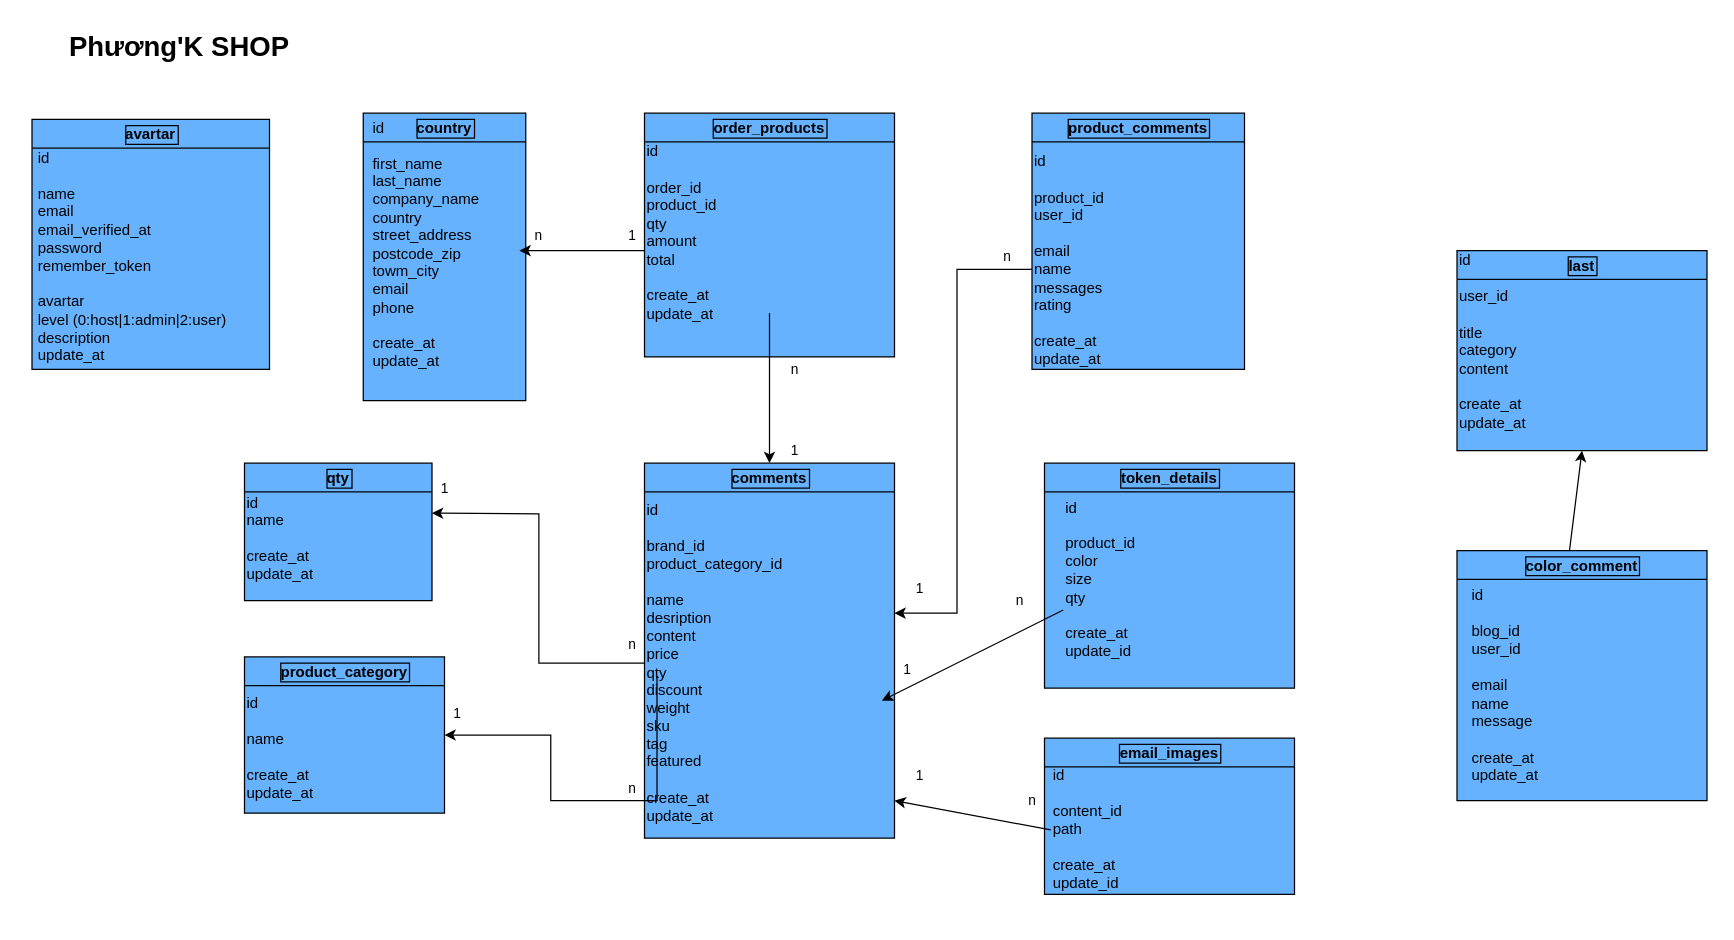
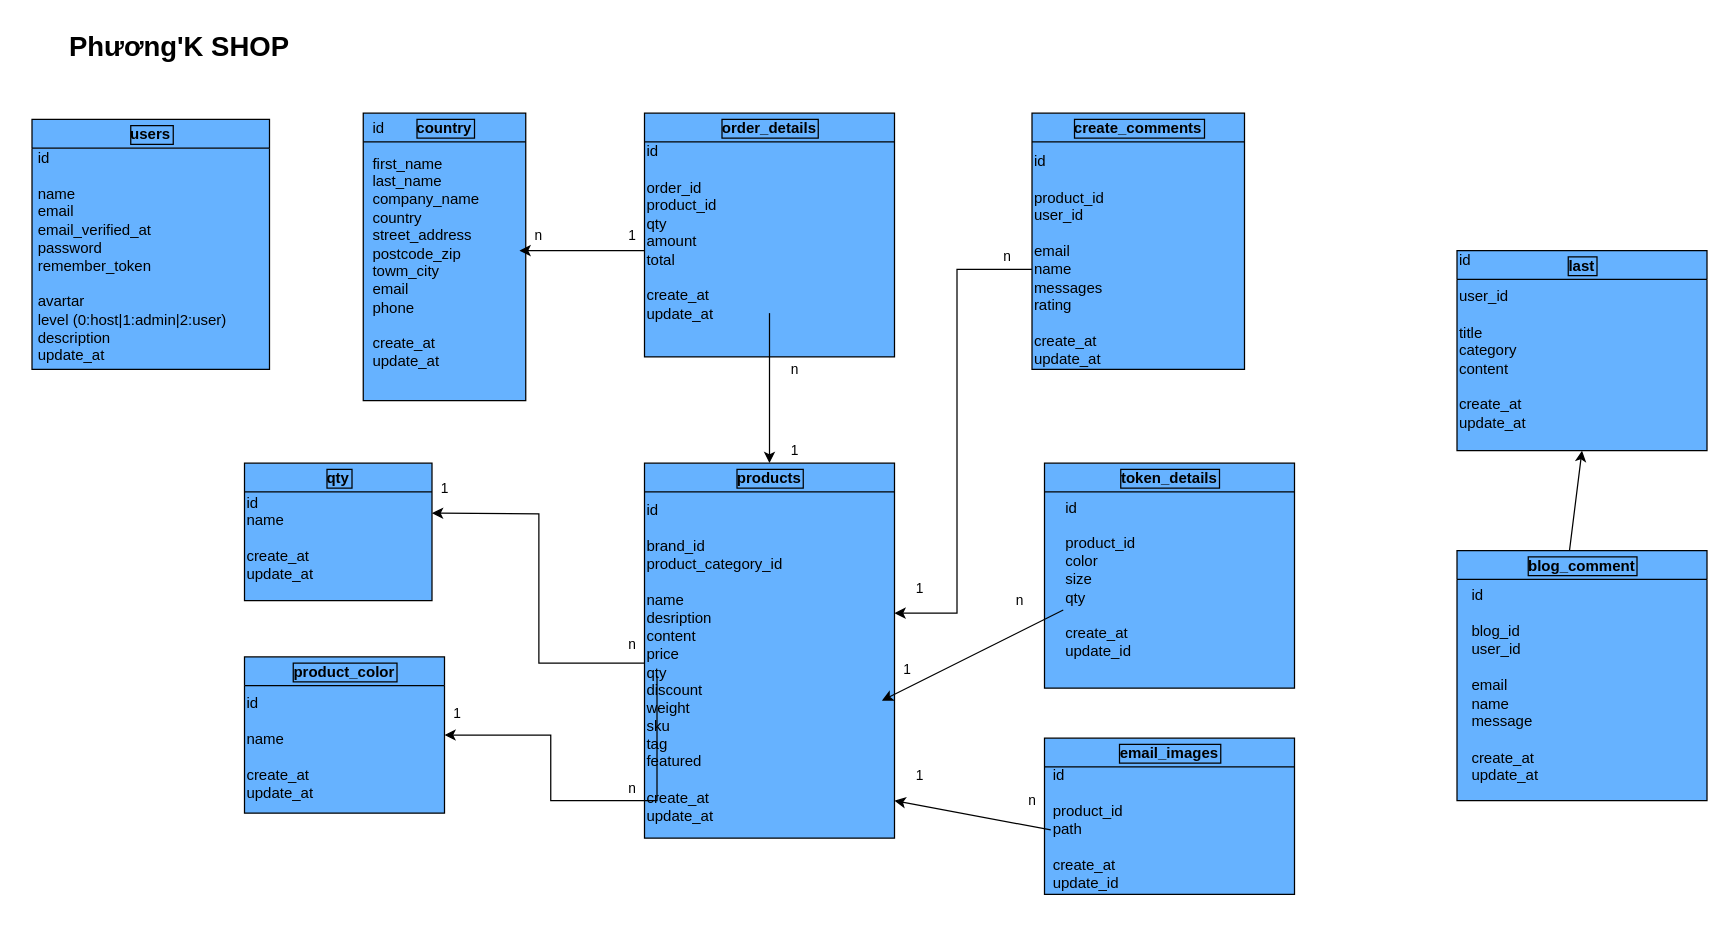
node "order_products": label "order_products" -> "order_details"
node "product_comments": label "product_comments" -> "create_comments"
node "avartar": label "avartar" -> "users"
node "comments": label "comments" -> "products"
node "color_comment": label "color_comment" -> "blog_comment"
node "product_category": label "product_category" -> "product_color"
node "id content_id path create_at update_id": label "id content_id path create_at update_id" -> "id product_id path create_at update_id"
